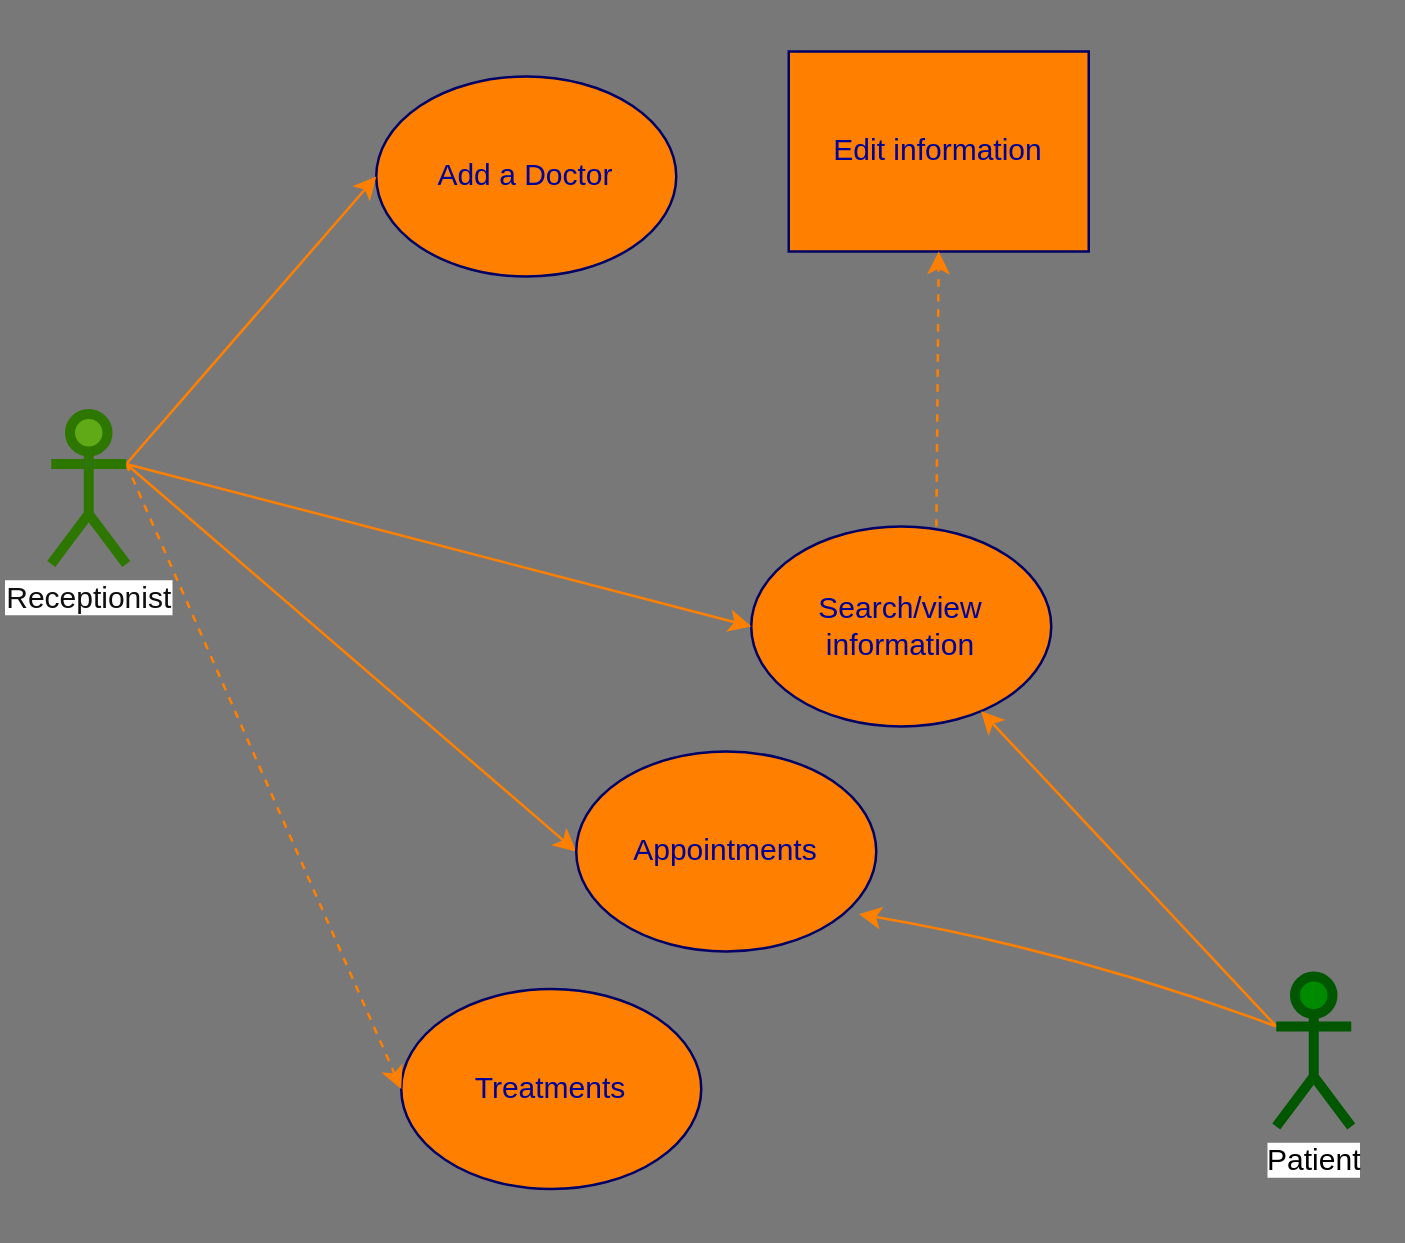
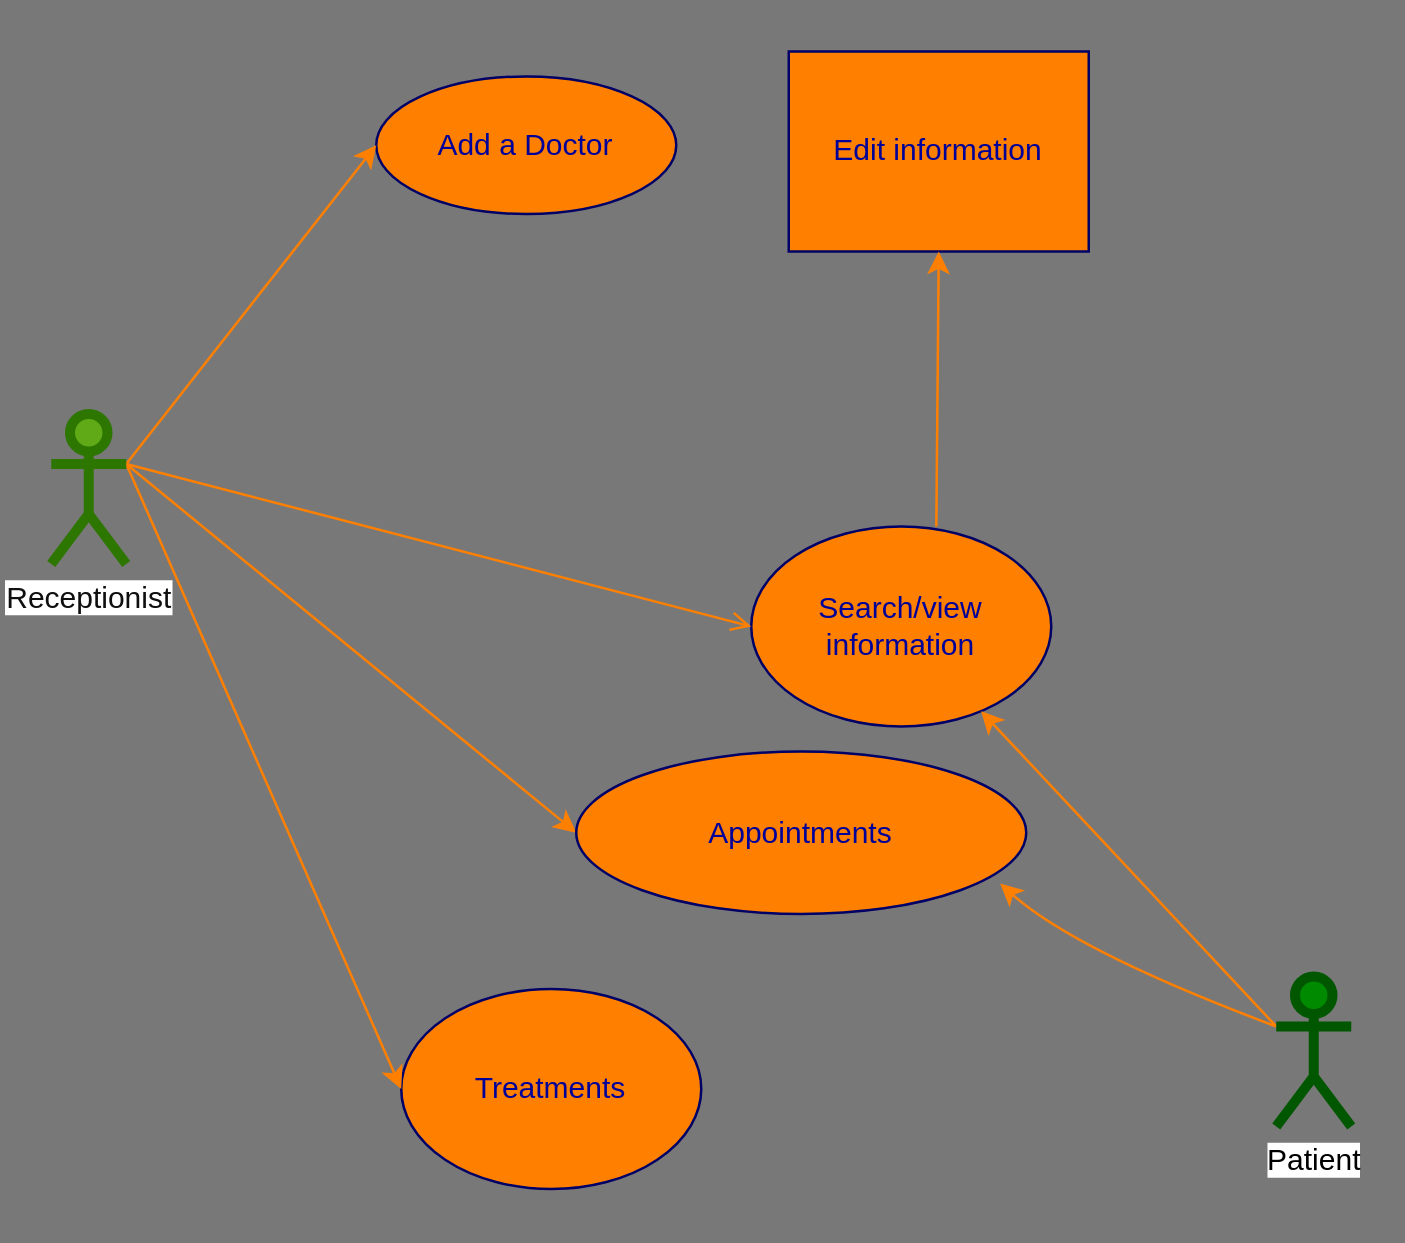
node "Add a Doctor": size 300x200 -> 300x138
edge "Search/view information" -> "Edit information": style dashed -> solid
edge "Receptionist" -> "Search/view information": arrowhead classic -> open
edge "Receptionist" -> "Treatments": style dashed -> solid
node "Appointments": size 300x200 -> 450x163
